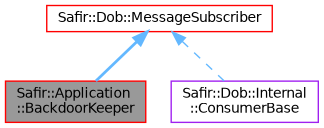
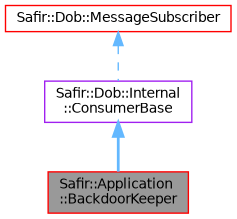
edge "Safir::Application ::BackdoorKeeper" -> "Safir::Dob::MessageSubscriber": now "Safir::Application ::BackdoorKeeper" -> "Safir::Dob::Internal ::ConsumerBase"
